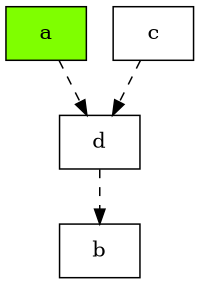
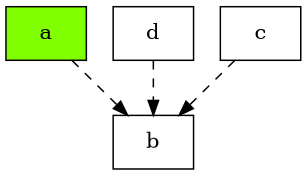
edge "a" -> "d": now "a" -> "b"
edge "c" -> "d": now "c" -> "b"
